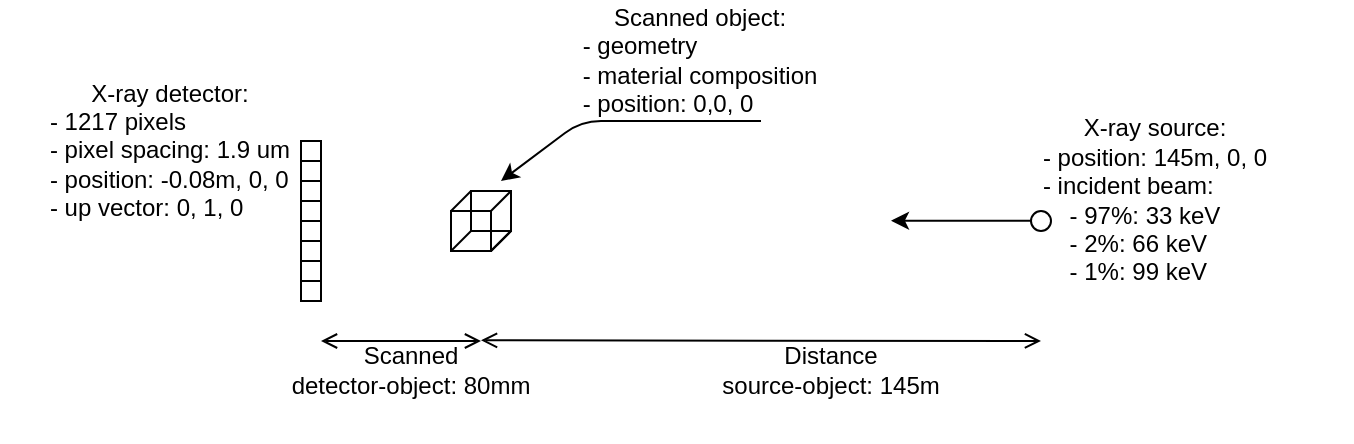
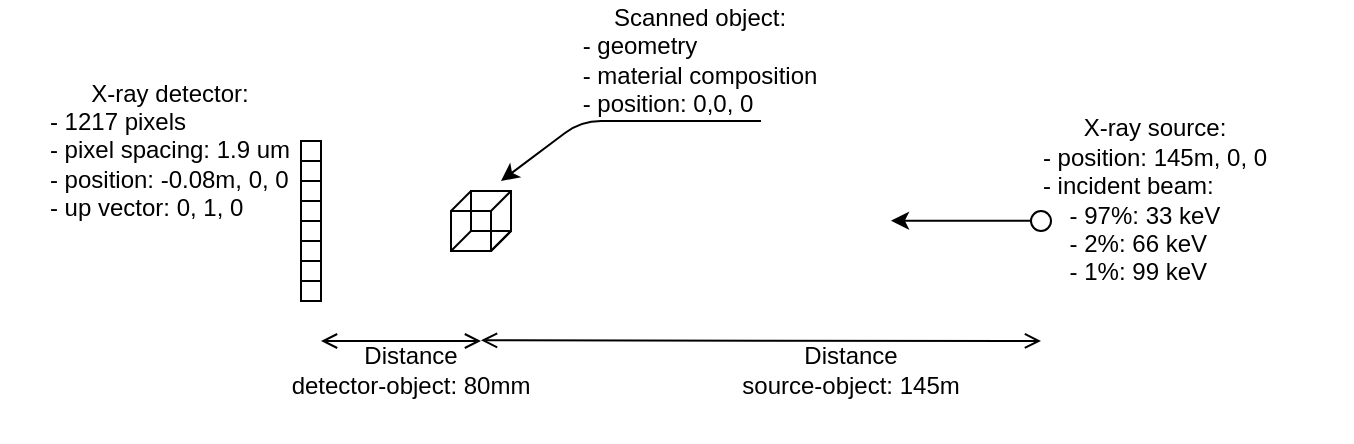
node "Scanned detector-object: 80mm": label "Scanned detector-object: 80mm" -> "Distance detector-object: 80mm"
node "Distance source-object: 145m": moved (831, 371) -> (851, 371)
